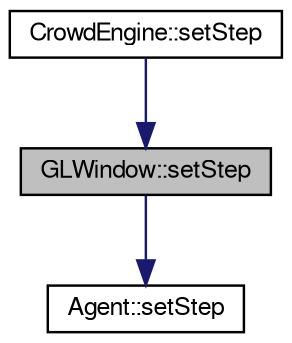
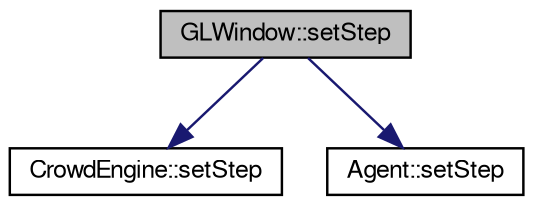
edge "CrowdEngine::setStep" -> "GLWindow::setStep": reversed
